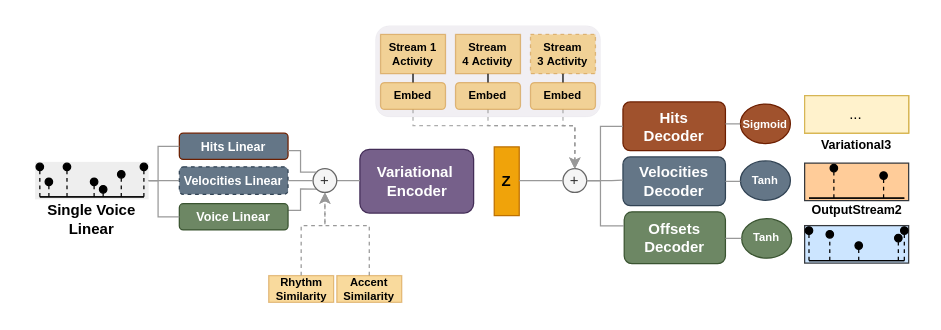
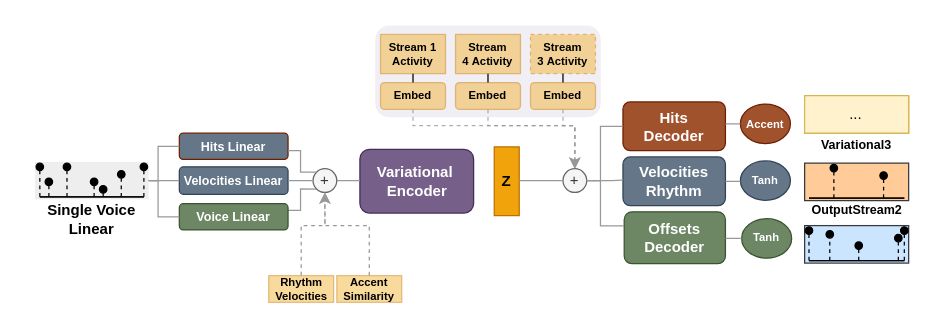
node "Sigmoid": label "Sigmoid" -> "Accent"
node "Velocities Linear": style dashed -> solid
node "VelocitiesDecoder": label "VelocitiesDecoder" -> "VelocitiesRhythm"
node "Rhythm Similarity": label "Rhythm Similarity" -> "Rhythm Velocities"
